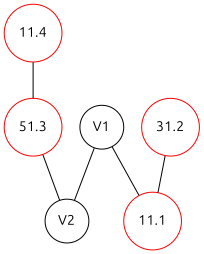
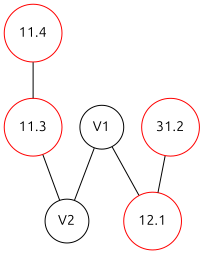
node "51.3": label "51.3" -> "11.3"
node "11.1": label "11.1" -> "12.1"
